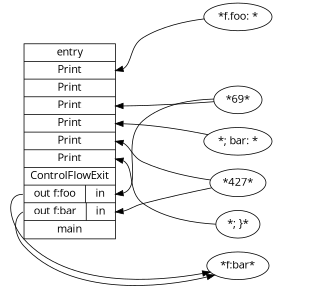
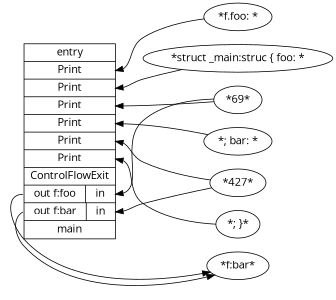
node "*struct _main:struc { foo: *": added
